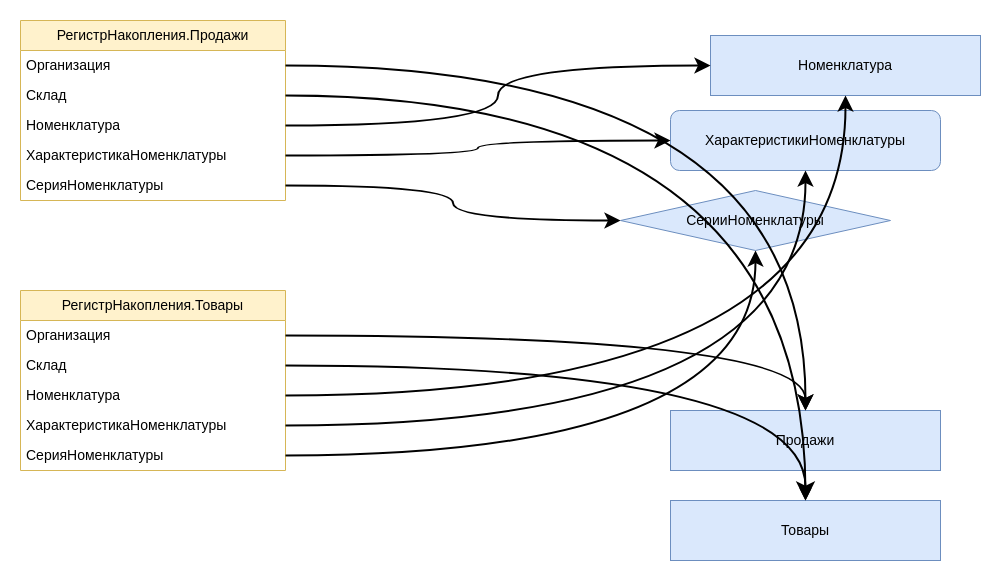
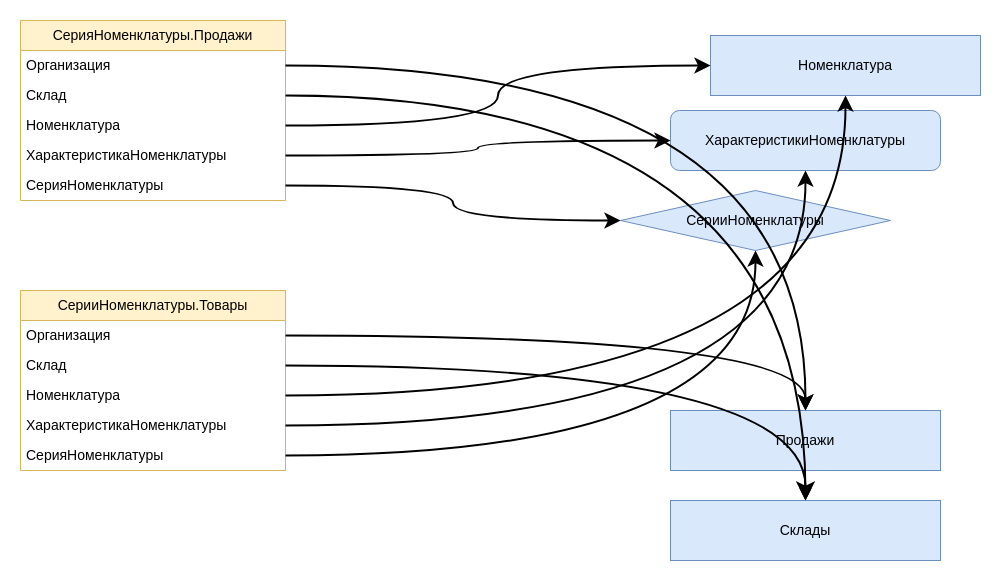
node "РегистрНакопления.Продажи": label "РегистрНакопления.Продажи" -> "СерияНоменклатуры.Продажи"
node "РегистрНакопления.Товары": label "РегистрНакопления.Товары" -> "СерииНоменклатуры.Товары"
node "Товары": label "Товары" -> "Склады"
